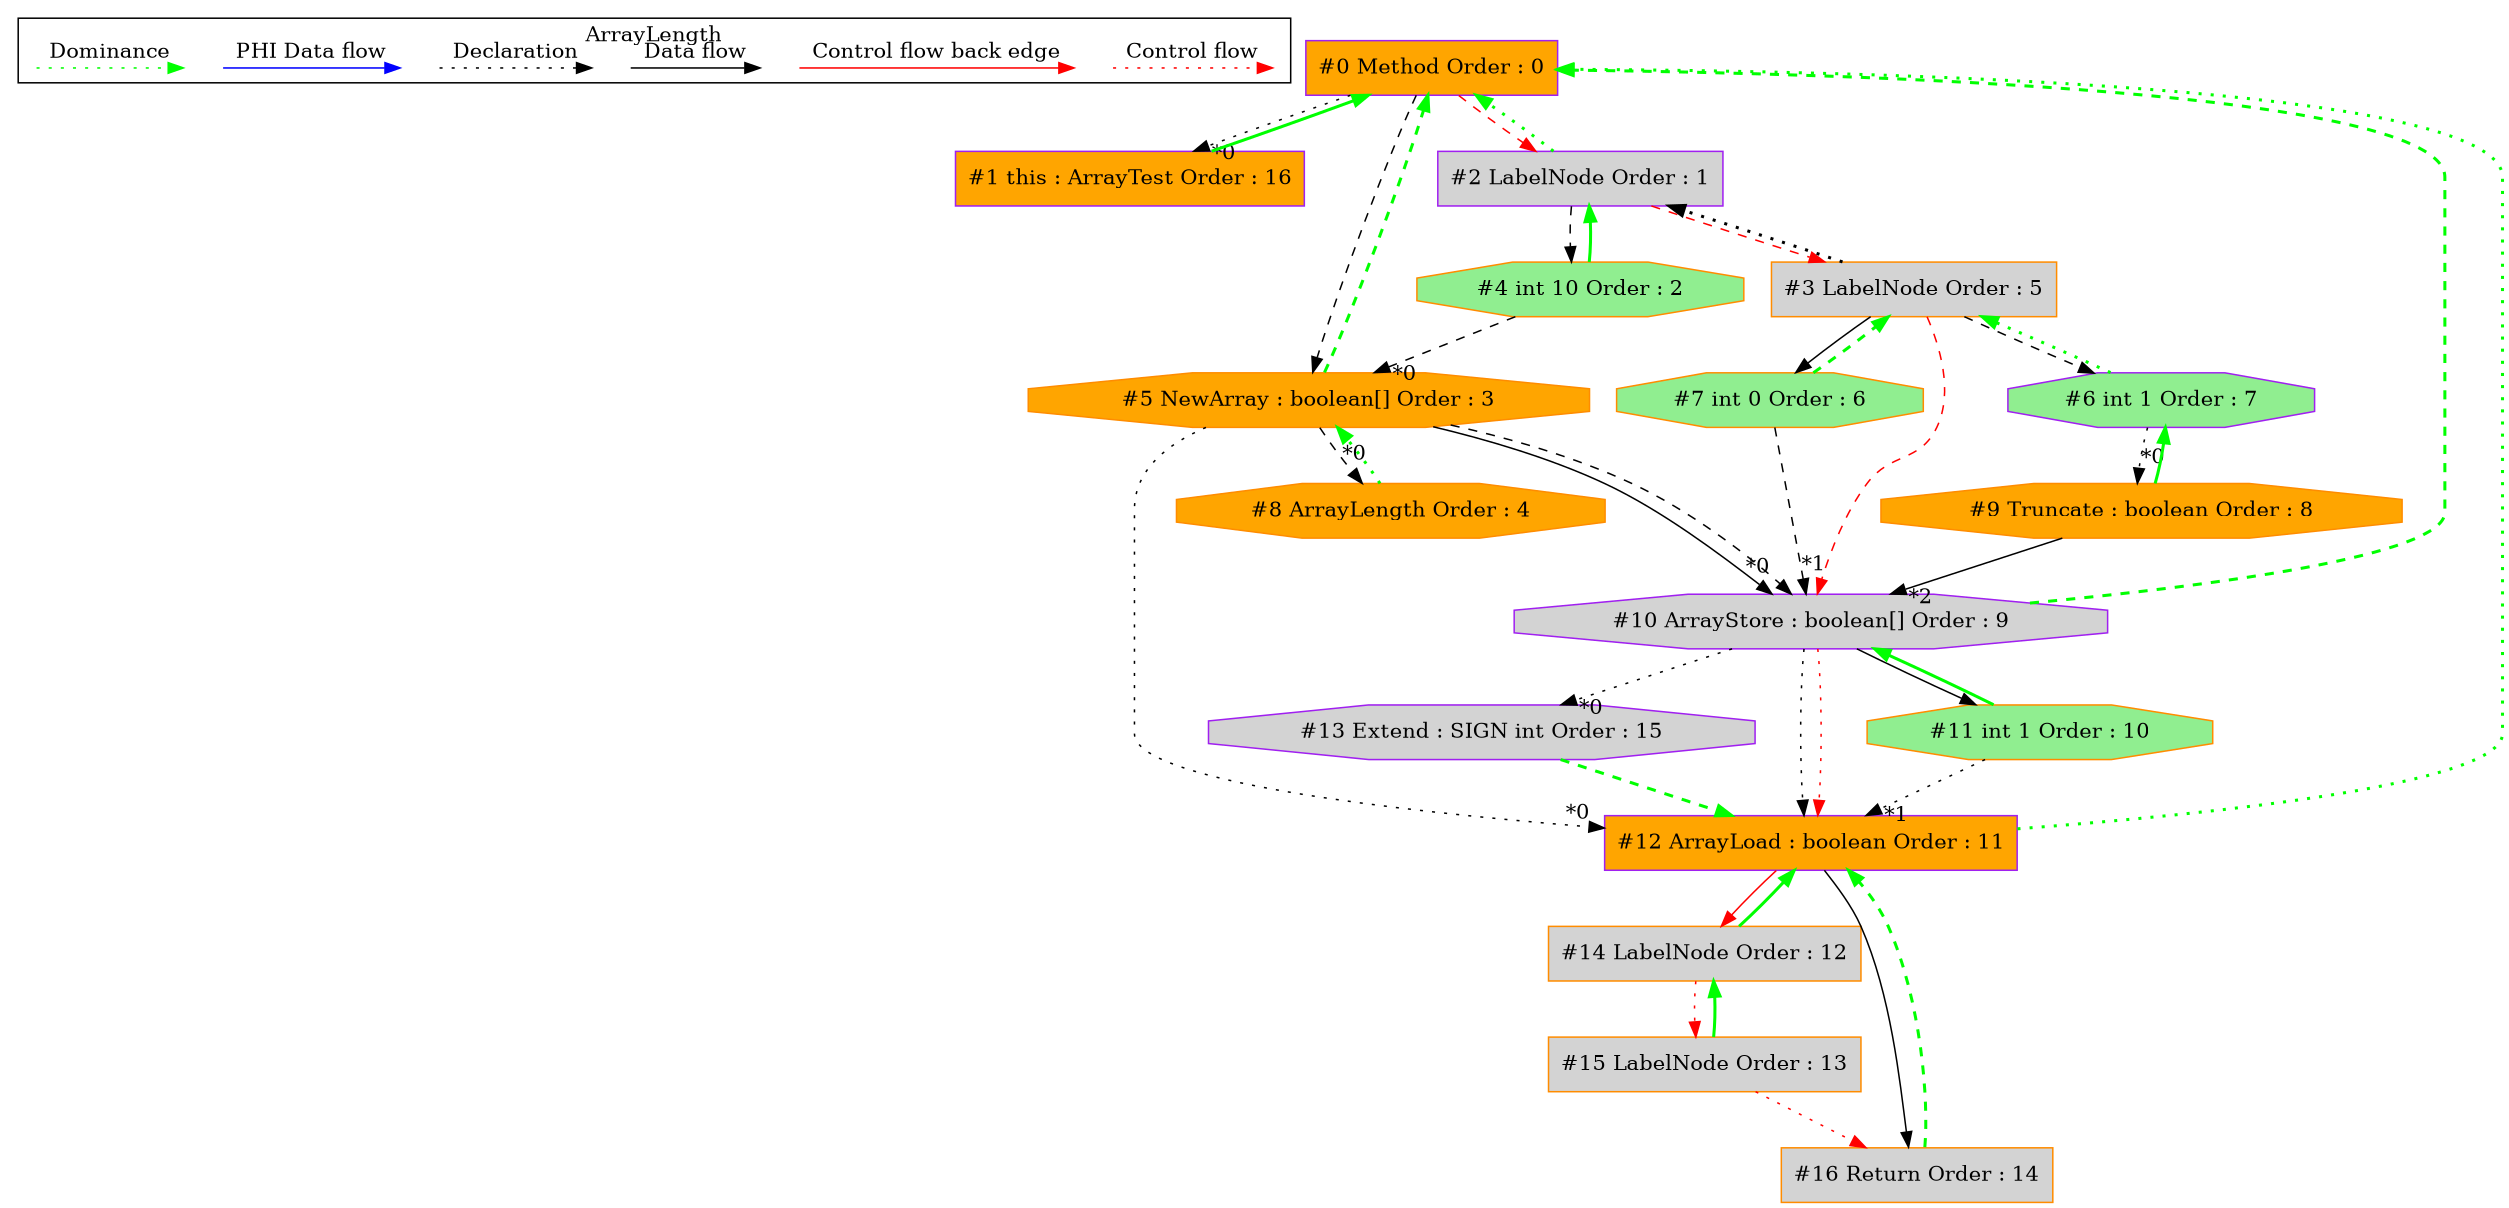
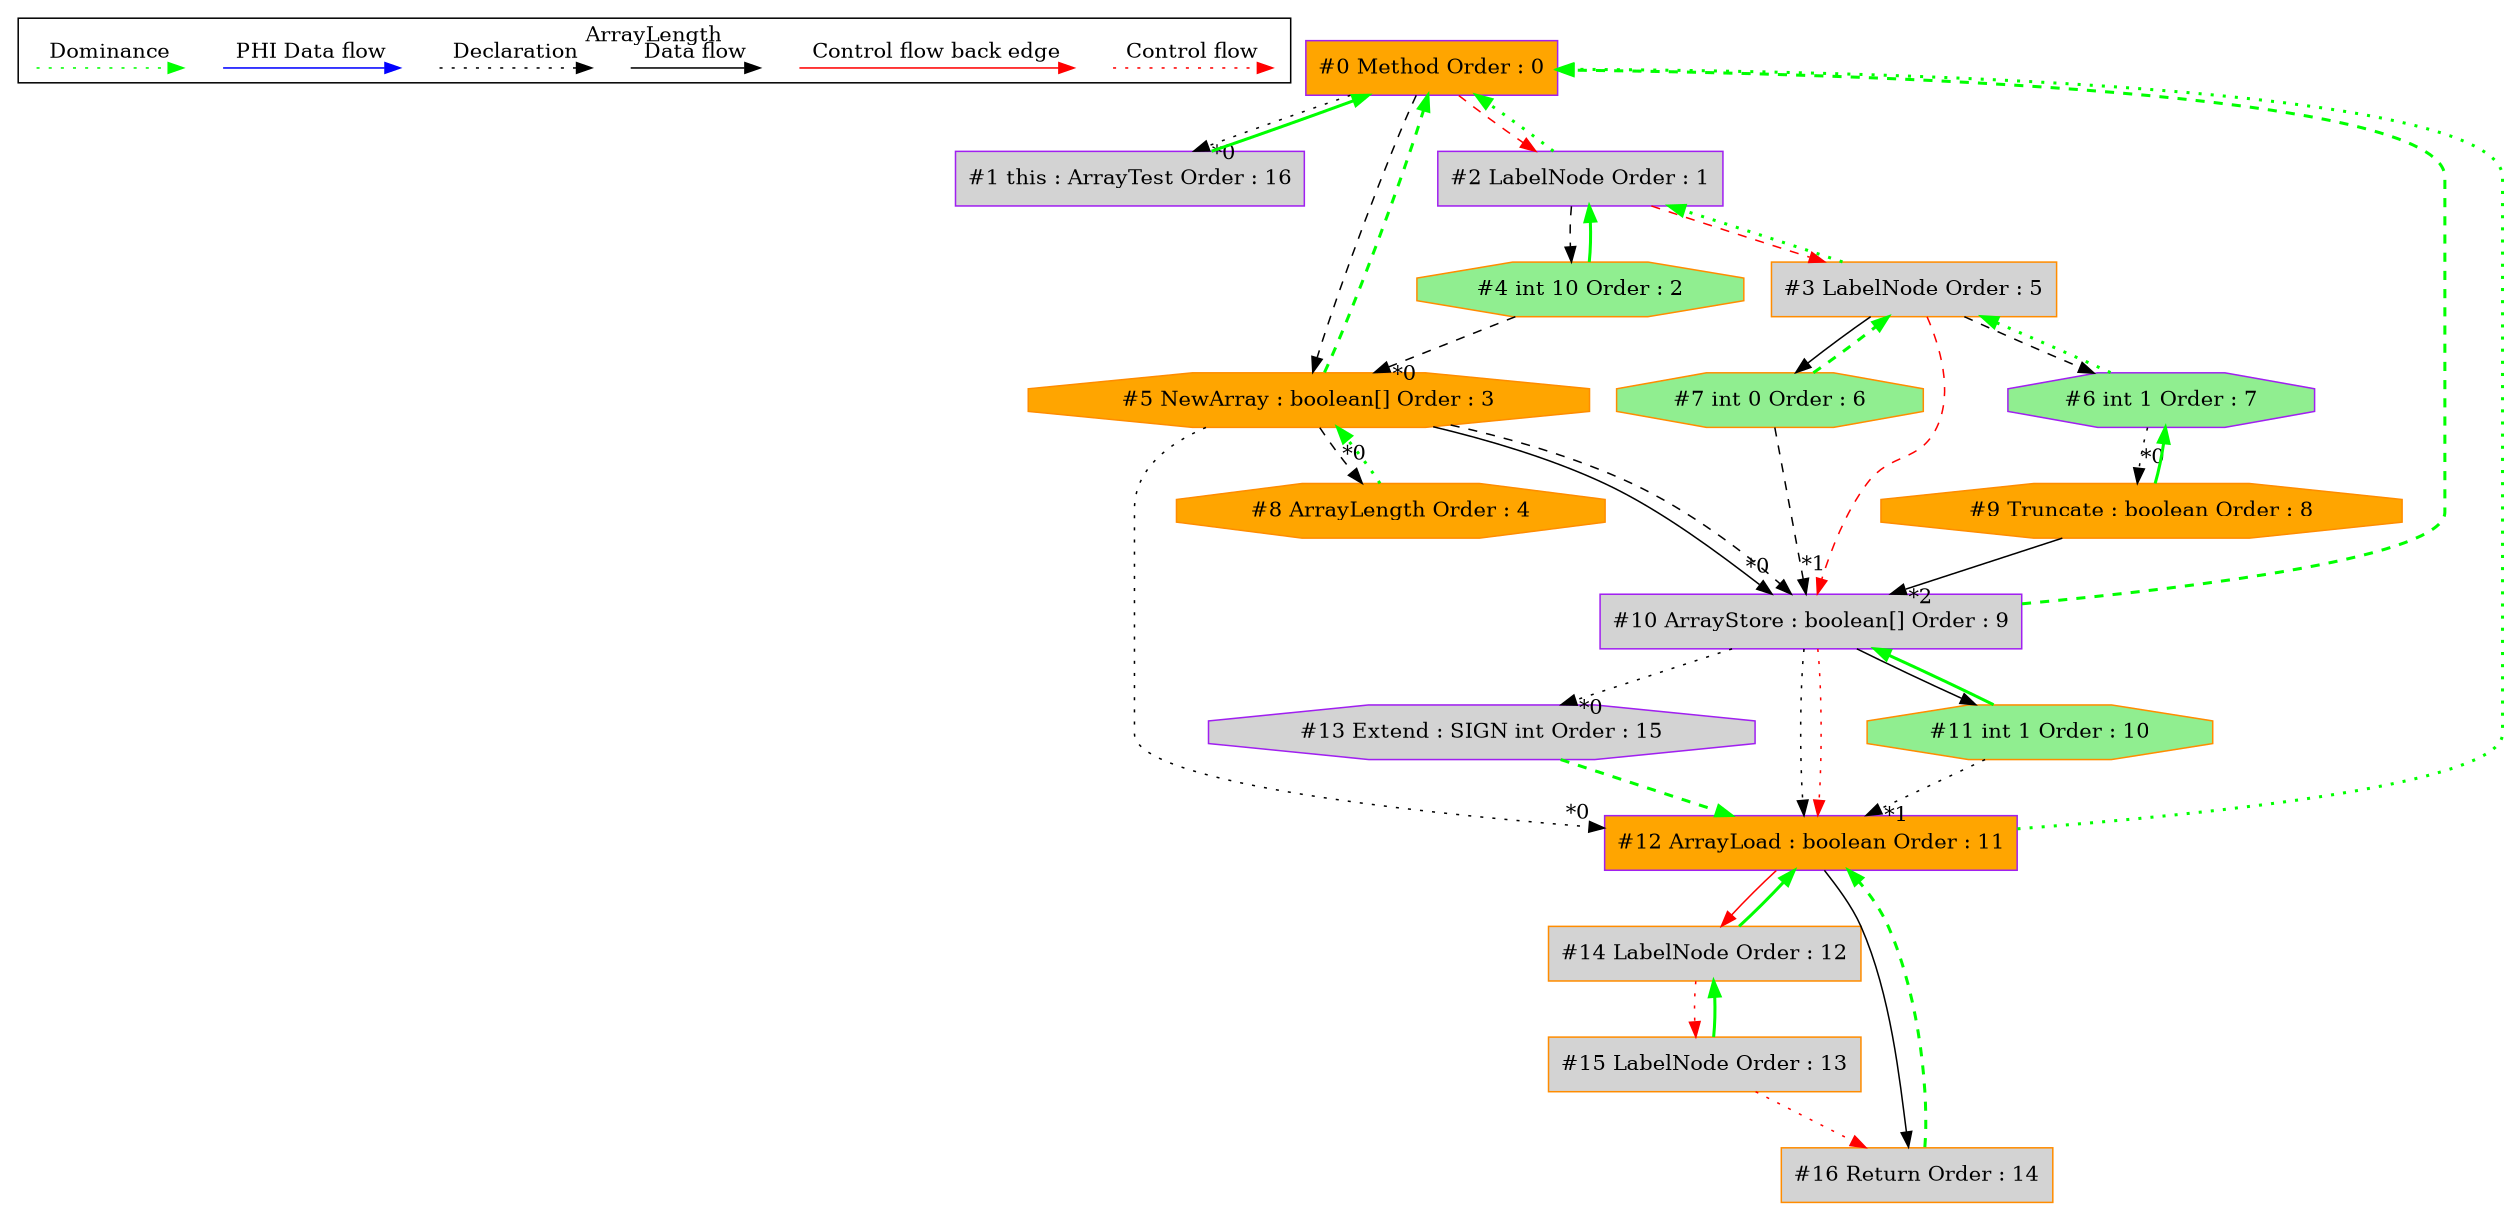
node "#1 this : ArrayTest Order : 16": fillcolor orange -> lightgrey
edge "#3 LabelNode Order : 5" -> "#2 LabelNode Order : 1": color black -> green
node "#10 ArrayStore : boolean[] Order : 9": shape octagon -> box
